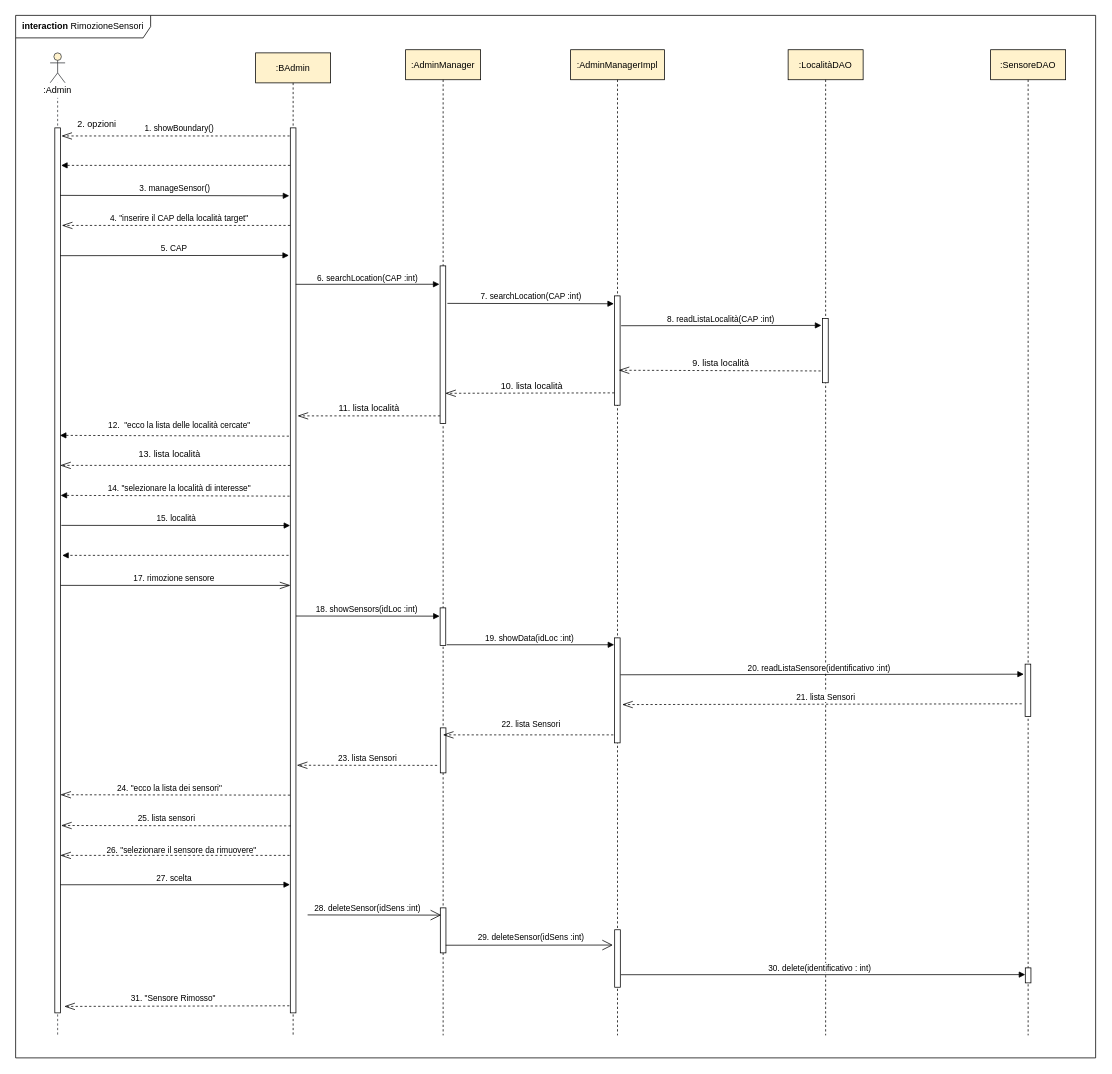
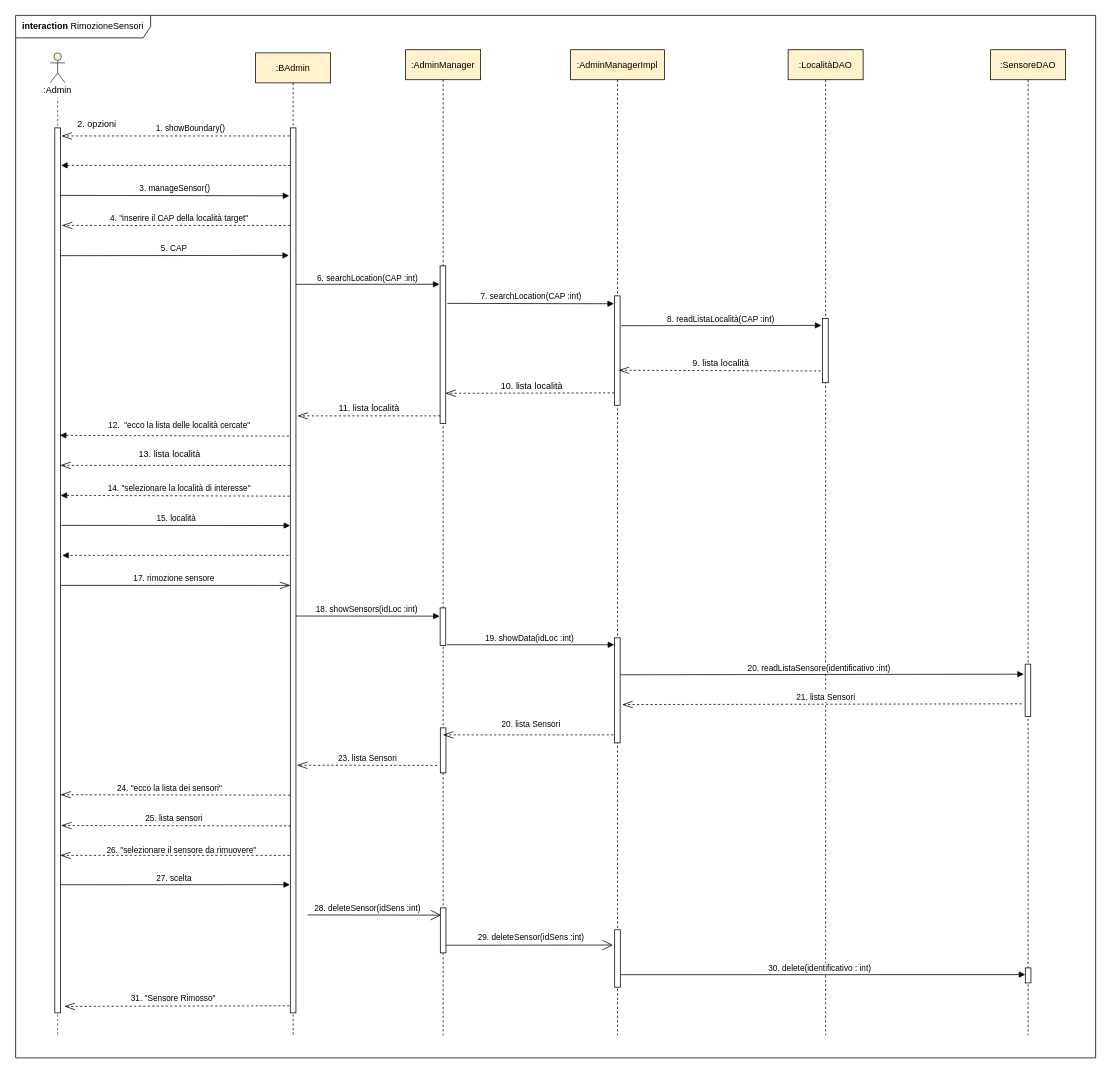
node "1. showBoundary()": moved (179, 128) -> (190, 128)
node "22. lista Sensori": label "22. lista Sensori" -> "20. lista Sensori"
node "25. lista sensori": moved (166, 818) -> (173, 818)
